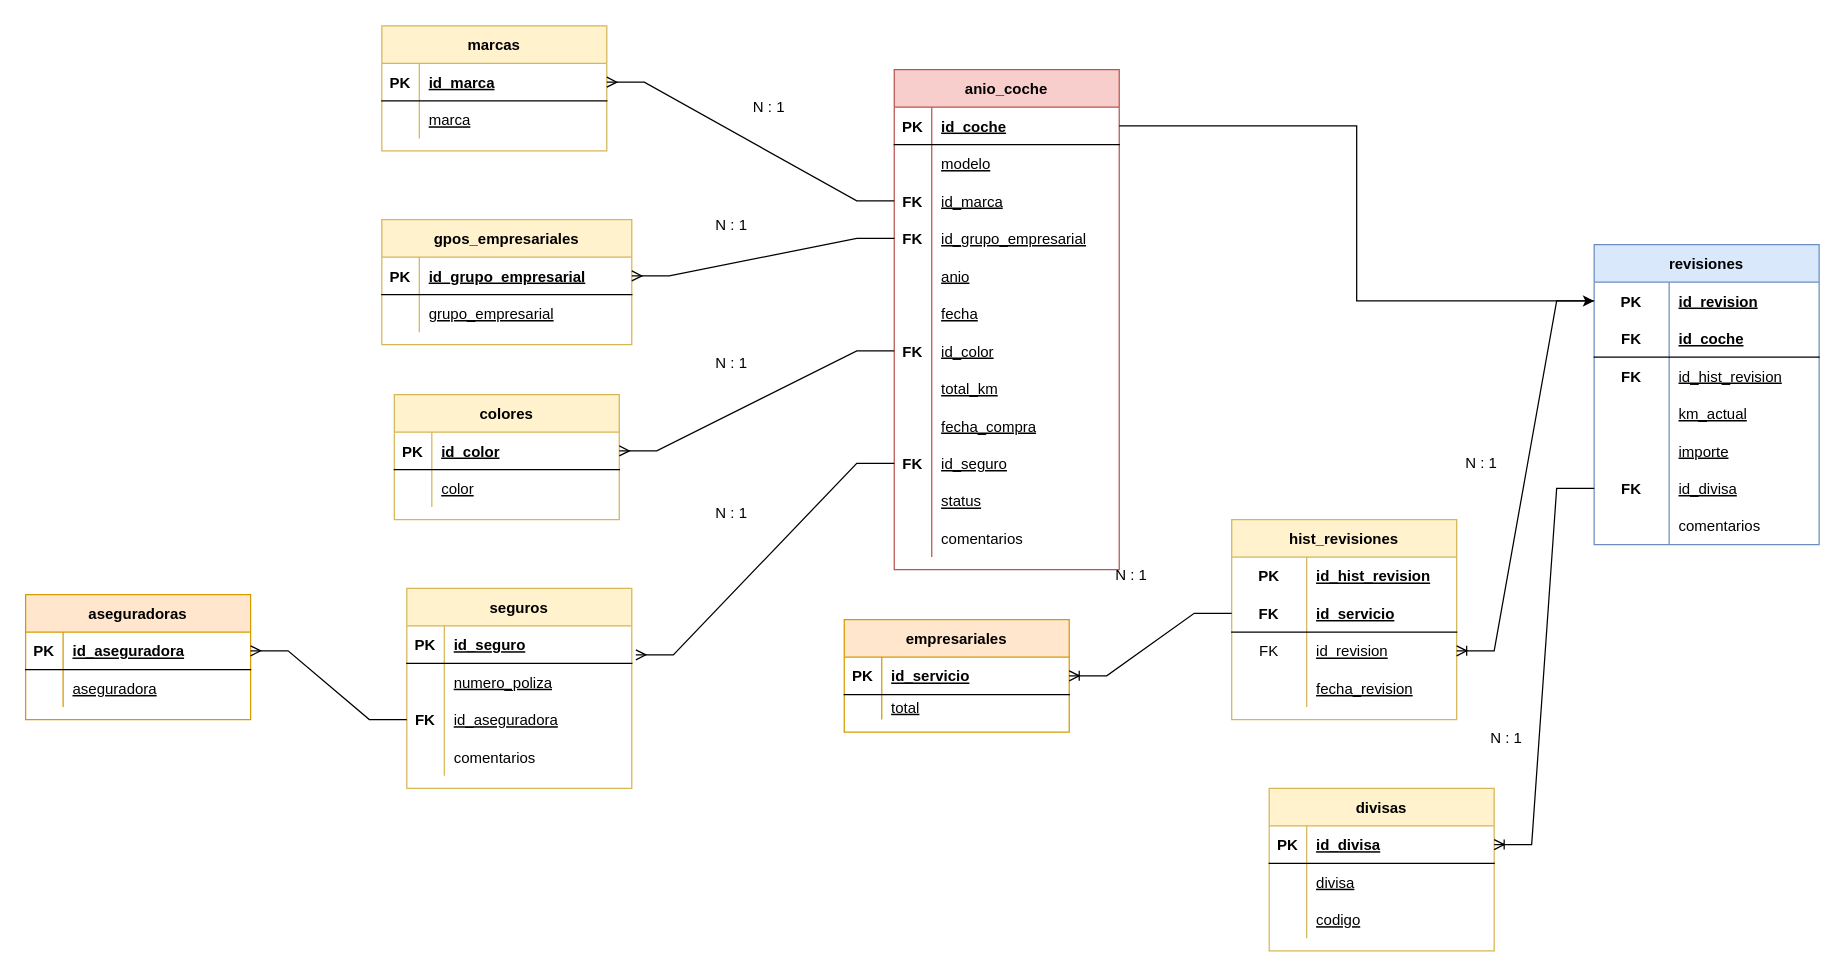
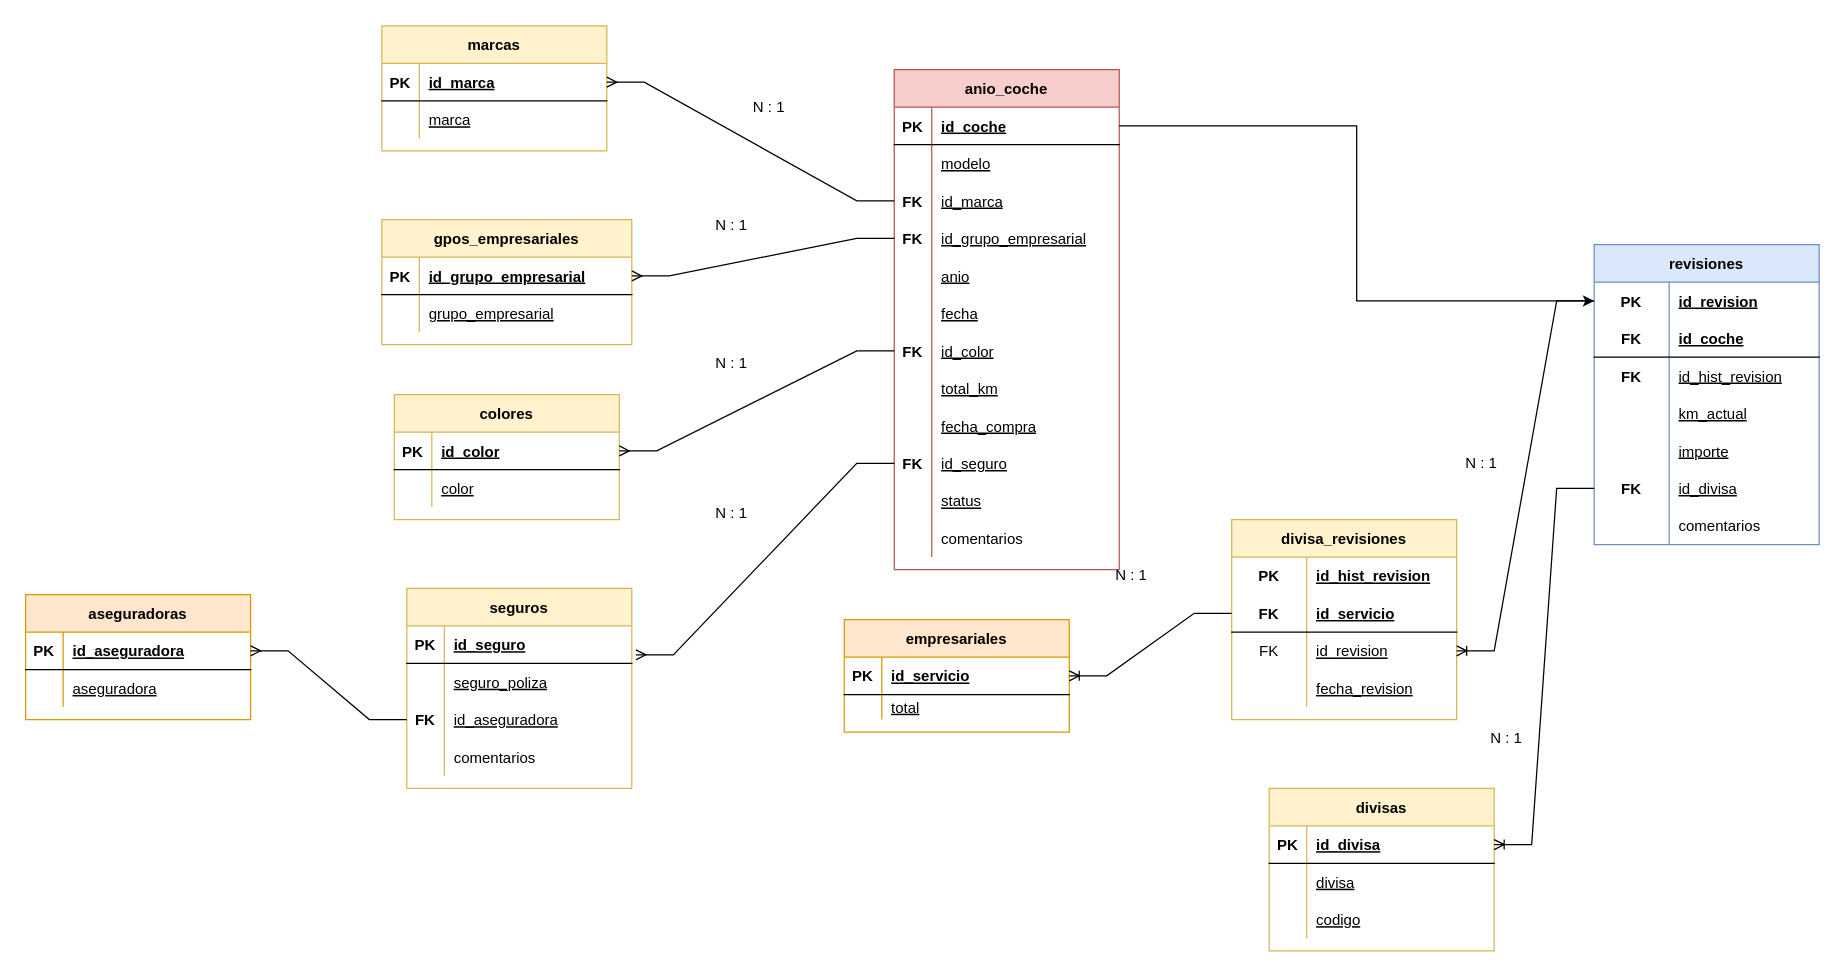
node "hist_revisiones": label "hist_revisiones" -> "divisa_revisiones"
node "numero_poliza": label "numero_poliza" -> "seguro_poliza"
